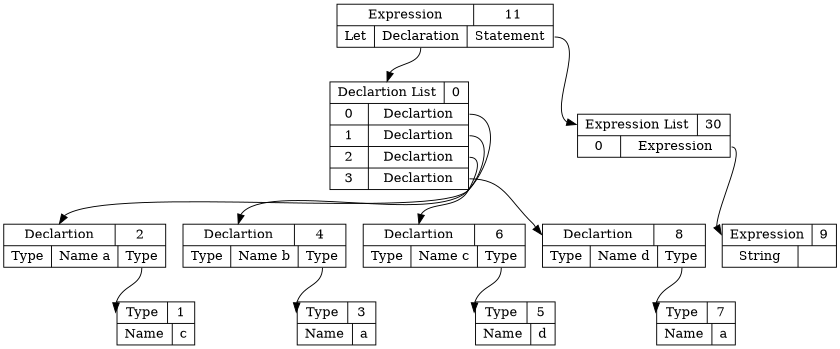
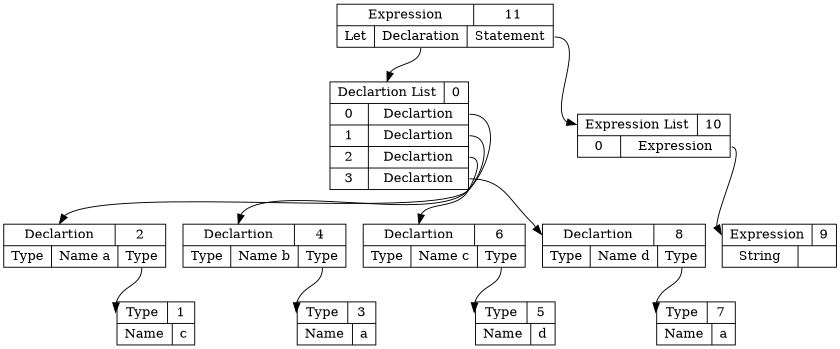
node "Expression List": text "30" -> "10"
